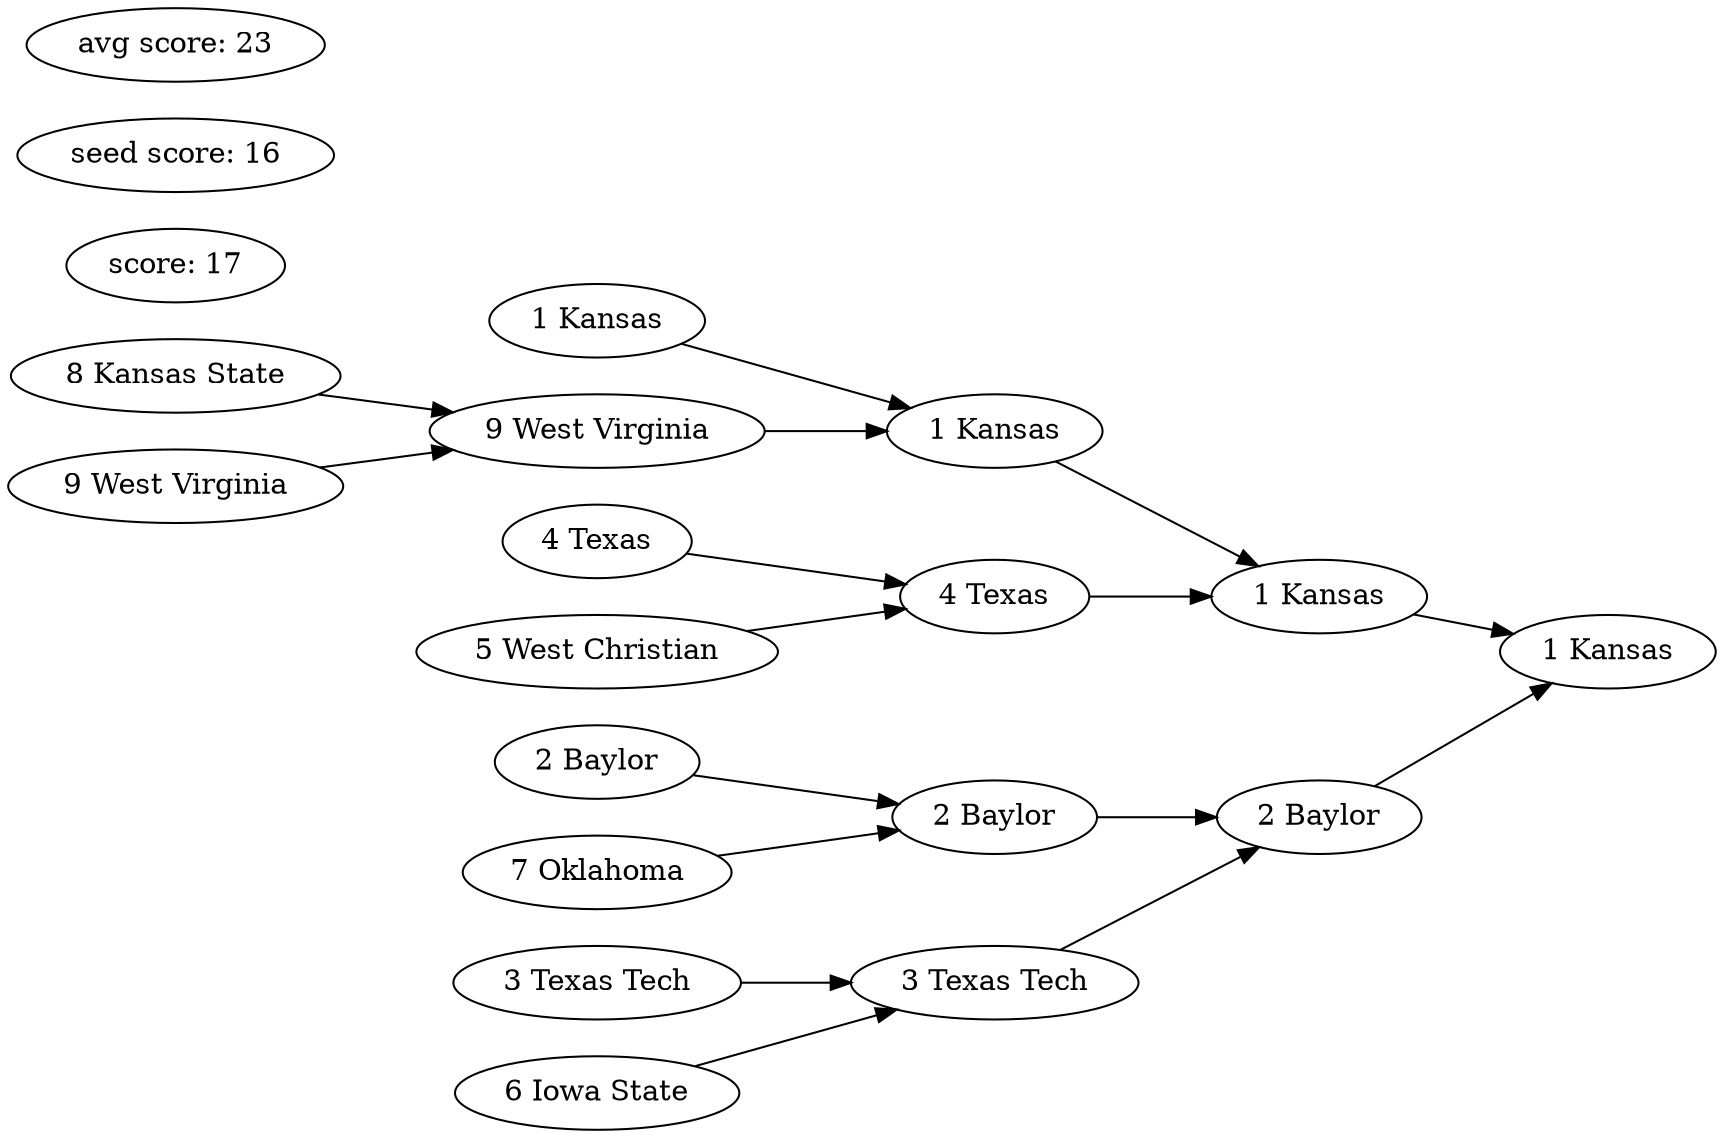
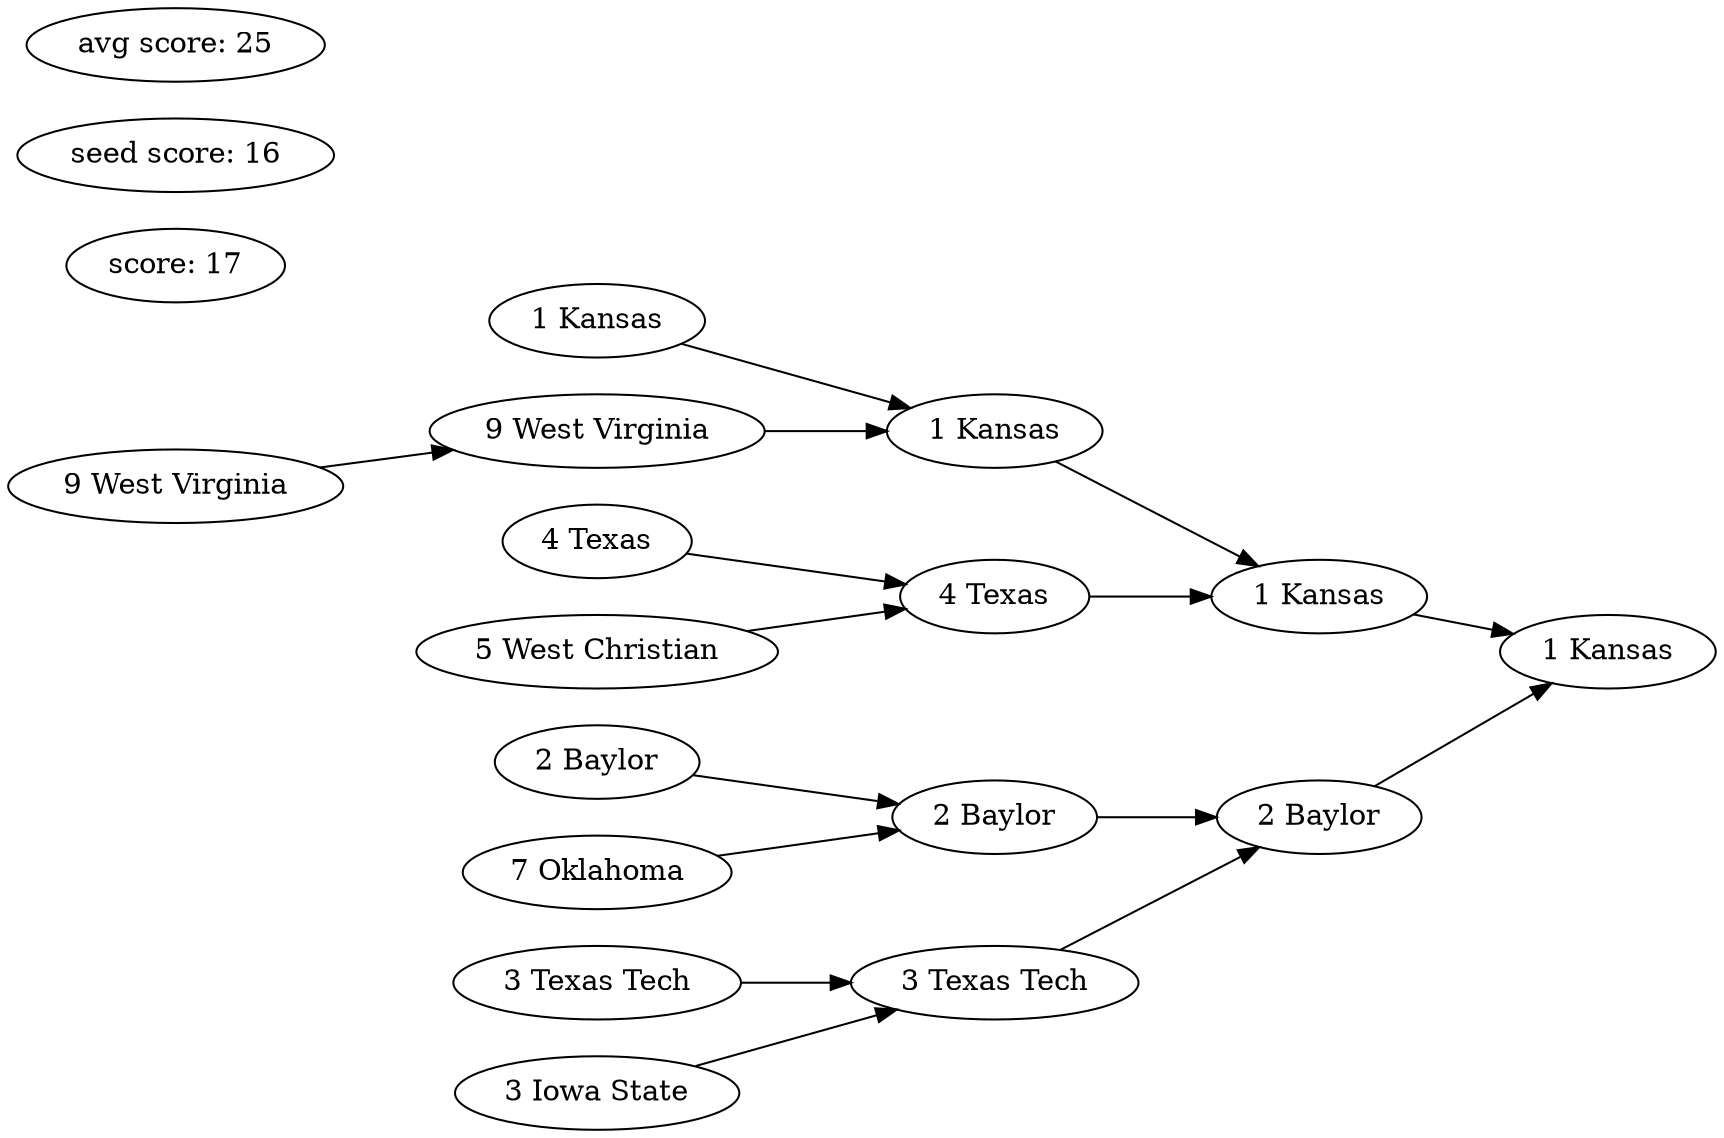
node "avg score: 23": label "avg score: 23" -> "avg score: 25"
node "8 Kansas State": removed
node "6 Iowa State": label "6 Iowa State" -> "3 Iowa State"
